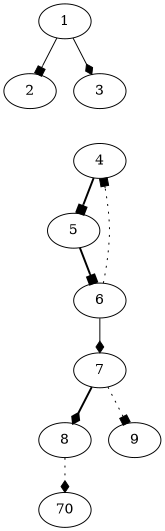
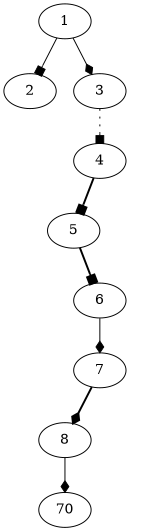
edge "6" -> "4": now "3" -> "4"
node "9": removed
edge "8" -> "70": style dotted -> solid
